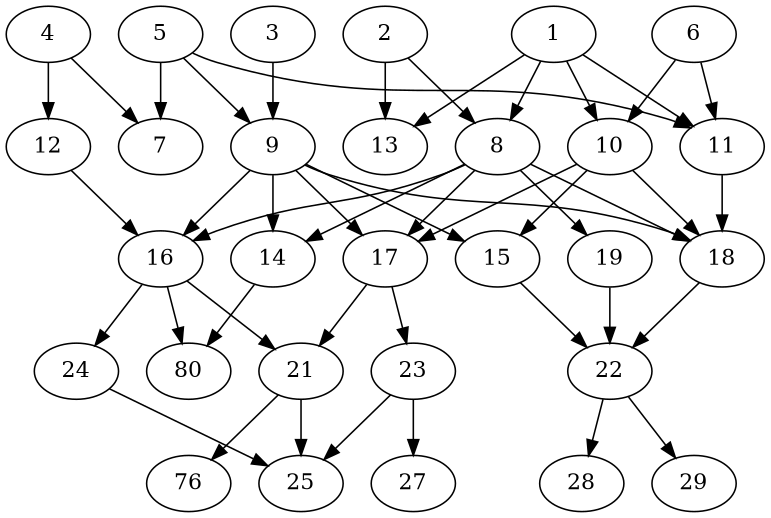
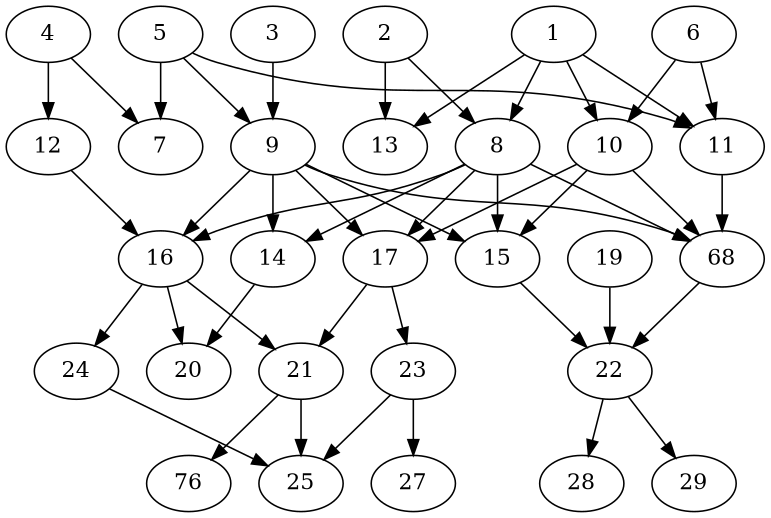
edge "8" -> "19": now "8" -> "15"
node "18": label "18" -> "68"
node "80": label "80" -> "20"
